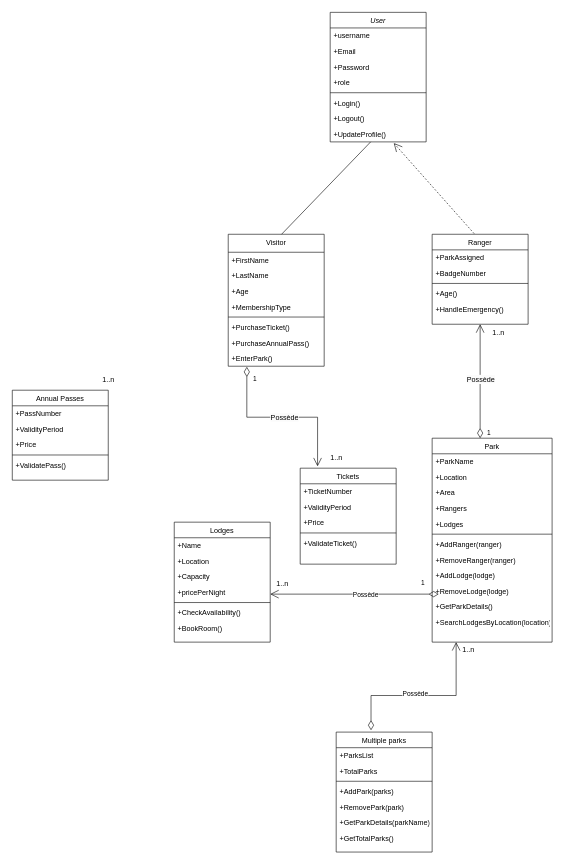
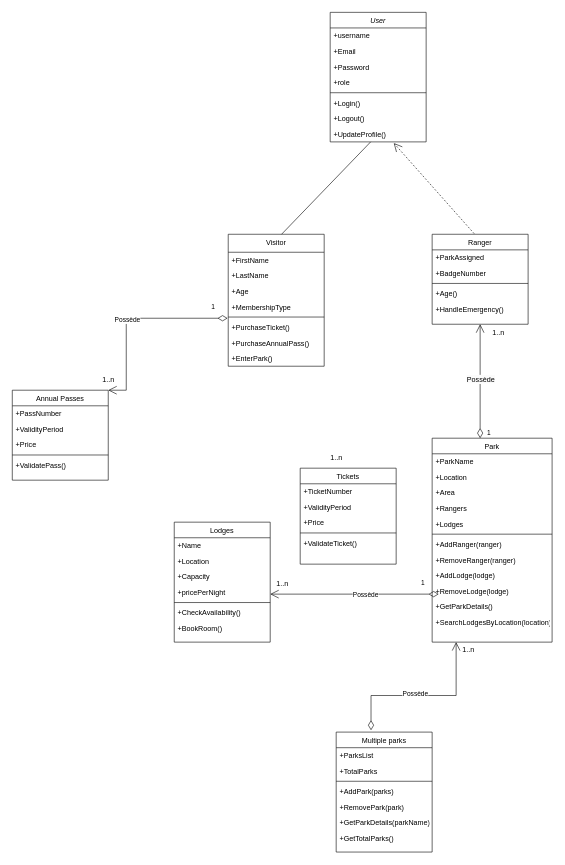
edge "+PurchaseTicket()" -- "Annual Passes": added, labels "1", "Possède"
edge "+EnterPark()" -- "Tickets": removed, labels "1", "Possède"
